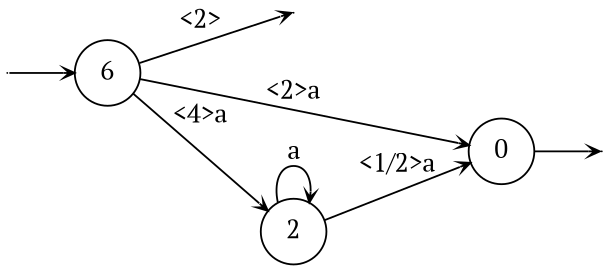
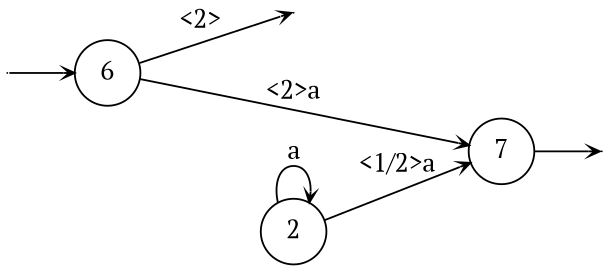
edge "6" -> "2": removed, label "<4>a"
node "0": label "0" -> "7"
